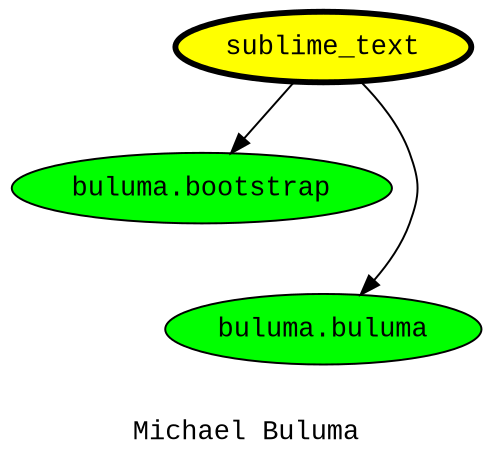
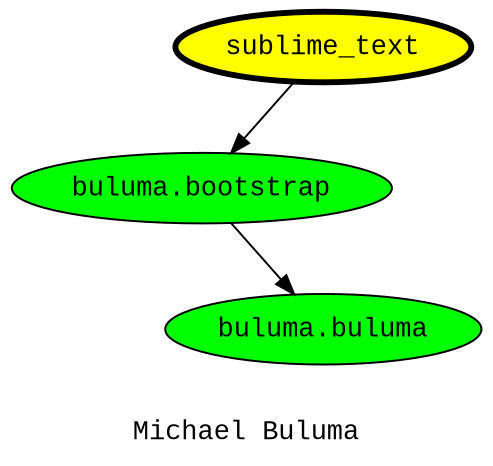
edge "sublime_text" -> "buluma.buluma": now "buluma.bootstrap" -> "buluma.buluma"
